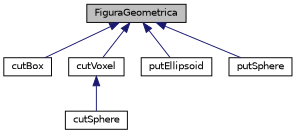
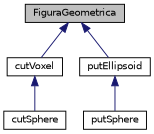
edge "putSphere" -> "FiguraGeometrica": now "putSphere" -> "putEllipsoid"
node "cutBox": removed
